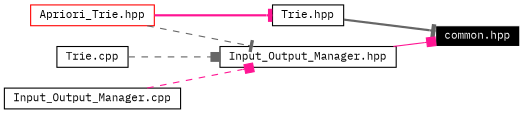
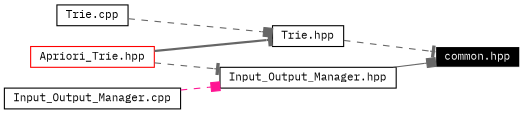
edge "Apriori_Trie.hpp" -> "Trie.hpp": color deeppink -> gray40
edge "Trie.hpp" -> "common.hpp": style bold -> dashed
edge "Input_Output_Manager.hpp" -> "common.hpp": color deeppink -> gray40
edge "Trie.cpp" -> "Input_Output_Manager.hpp": now "Trie.cpp" -> "Trie.hpp"
